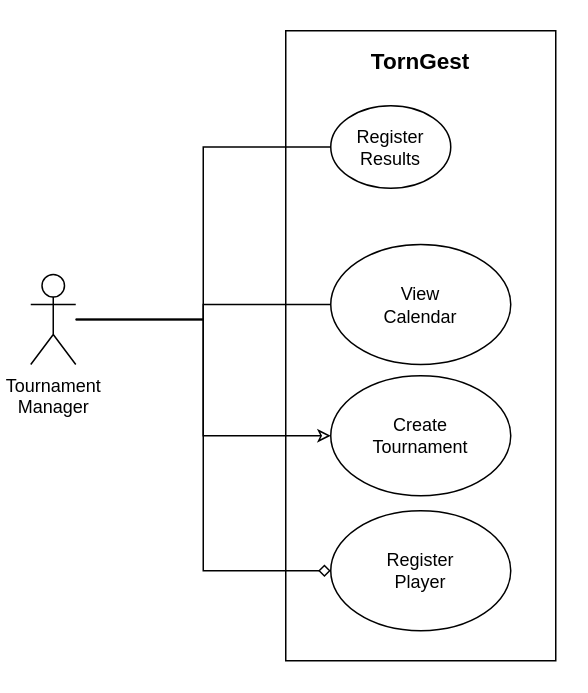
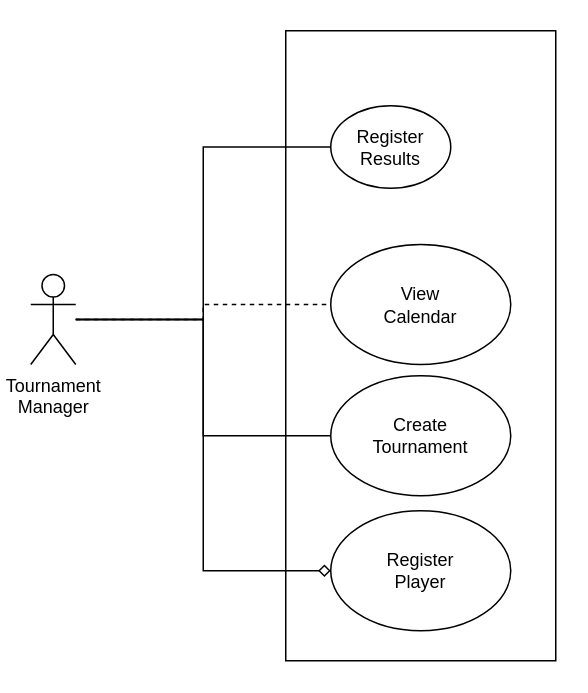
node "TornGest": removed
edge "View Calendar" -- "Tournament Manager": style solid -> dashed
edge "Tournament Manager" -> "Create Tournament": arrowhead classic -> none
